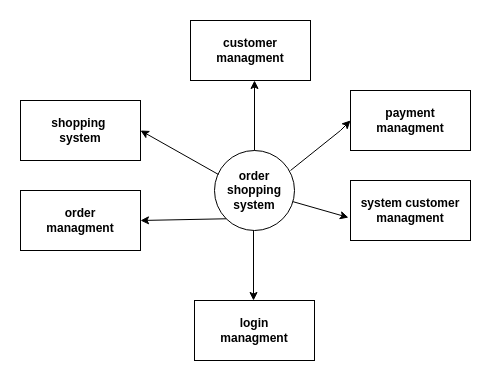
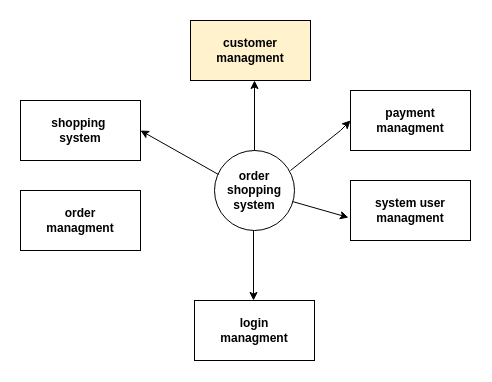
node "customer managment": fillcolor #ffffff -> #fff2cc
node "system customer managment": label "system customer managment" -> "system user managment"
edge "order shopping system" -> "order managment": removed
